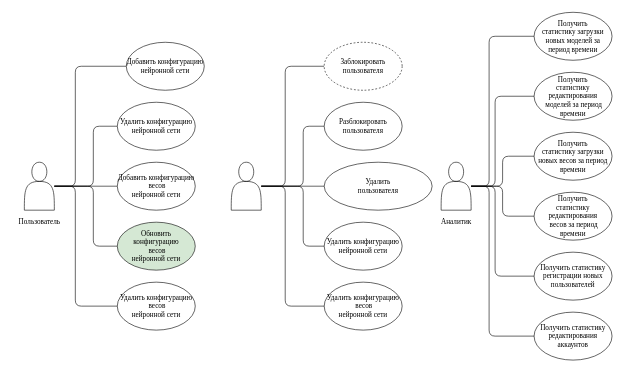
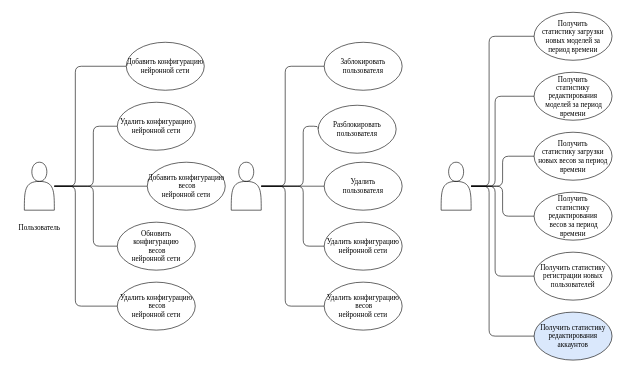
node "Заблокировать пользователя": style dashed -> solid
node "Разблокировать пользователя": moved (363, 126) -> (357, 129)
node "Добавить конфигурацию весов нейронной сети": moved (156, 186) -> (186, 186)
node "Удалить пользователя": size 108x48 -> 78x48
node "Пользователь": moved (39, 222) -> (39, 228)
node "Аналитик": removed
node "Обновить конфигурацию весов нейронной сети": fillcolor #d5e8d4 -> #ffffff
node "Получить статистику редактирования аккаунтов": fillcolor #ffffff -> #dae8fc
